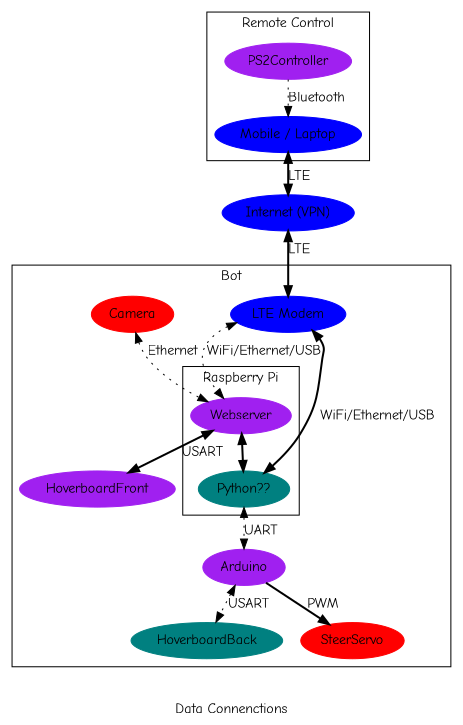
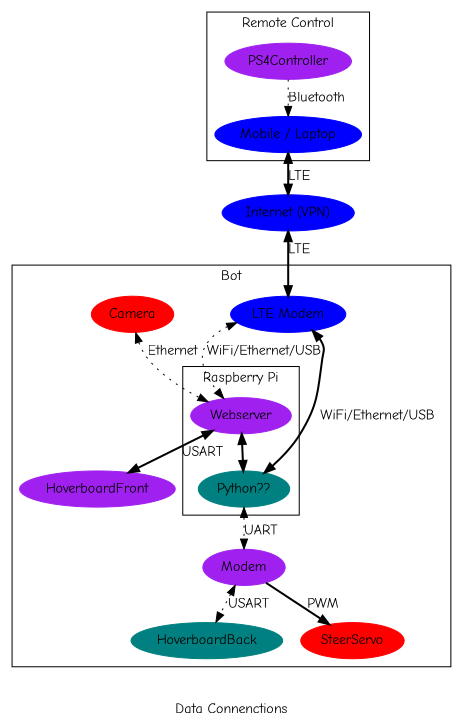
node "PS2Controller": label "PS2Controller" -> "PS4Controller"
node "Arduino": label "Arduino" -> "Modem"
